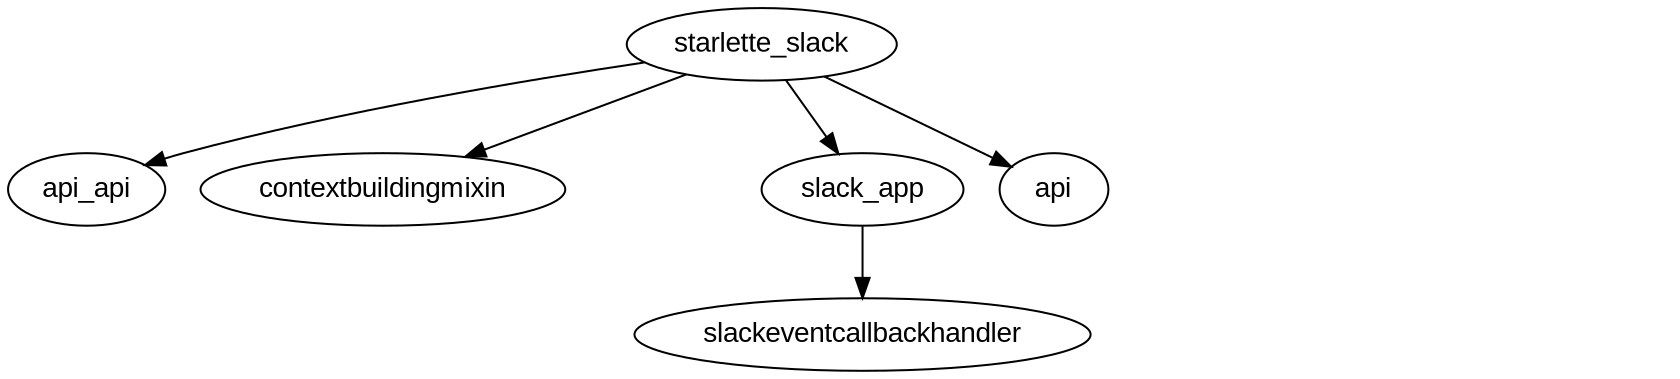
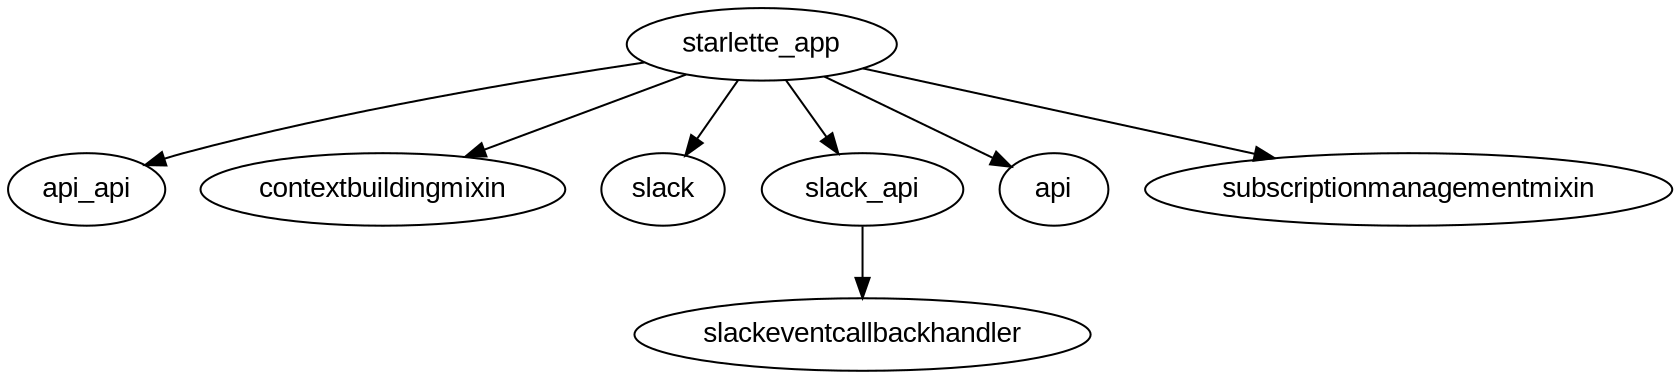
node "starlette_slack": label "starlette_slack" -> "starlette_app"
node "slack": added
node "slack_app": label "slack_app" -> "slack_api"
node "subscriptionmanagementmixin": added
